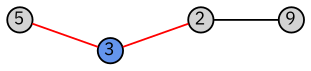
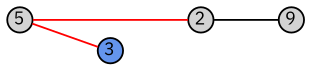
edge "2" -- "3": now "2" -- "5"
